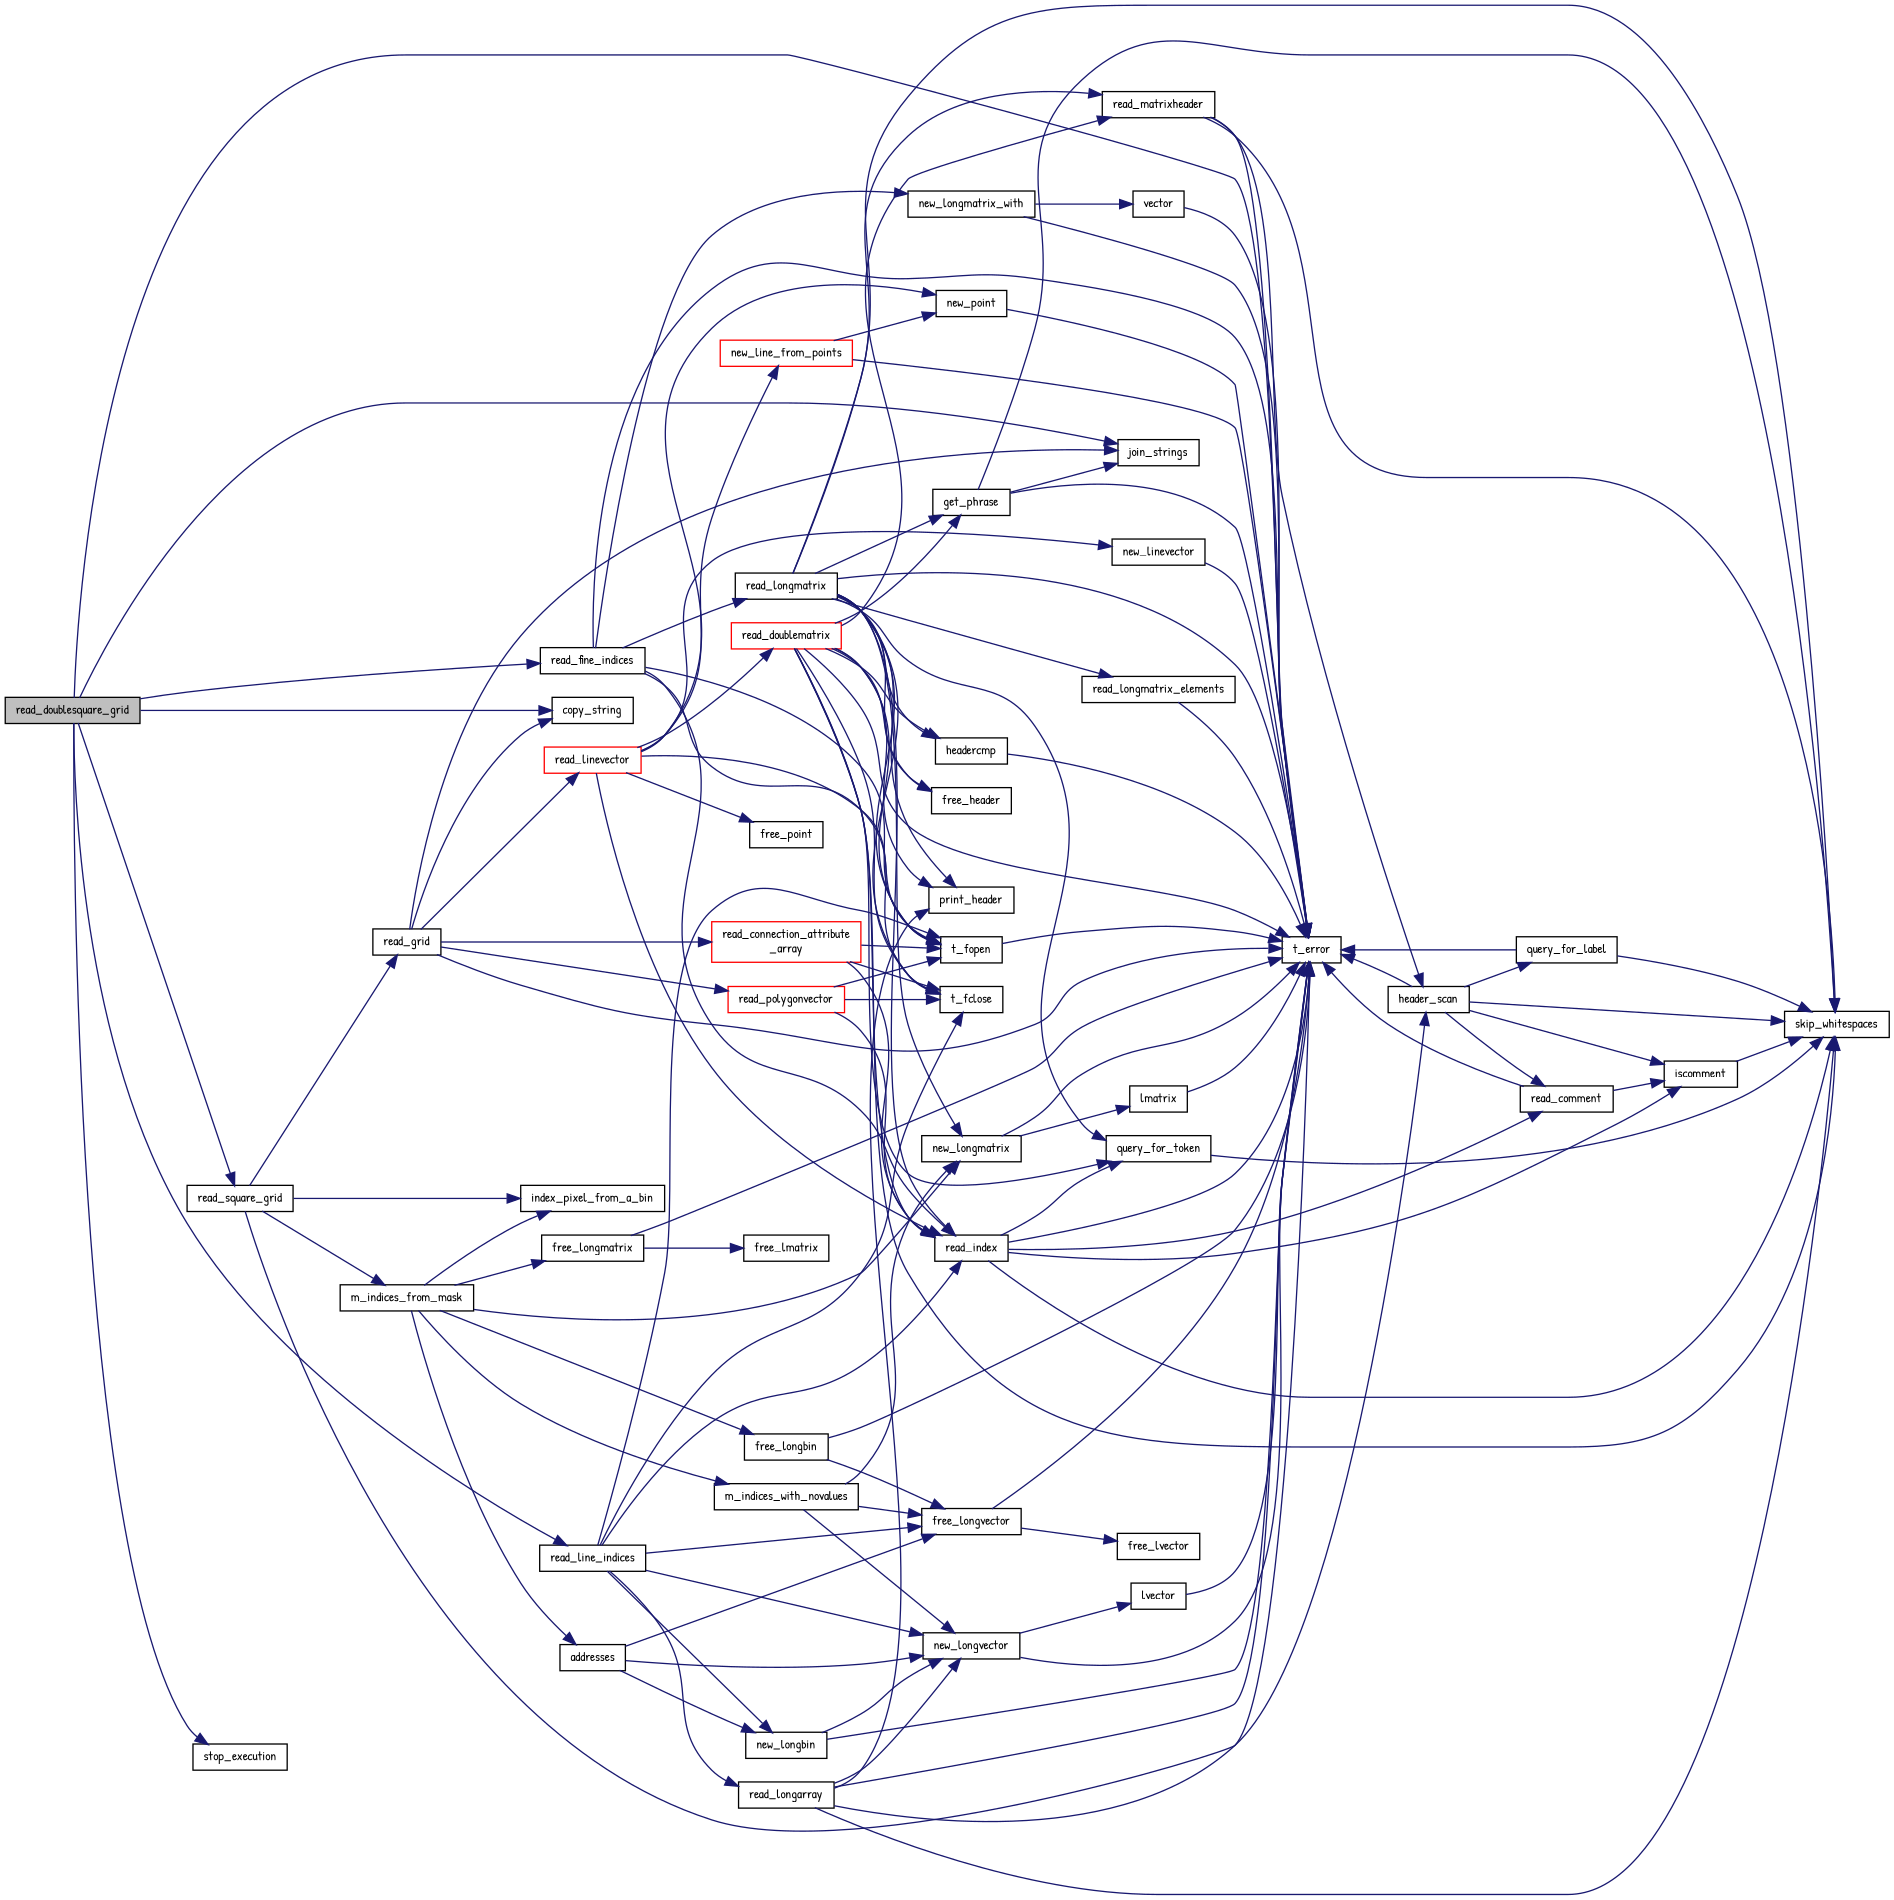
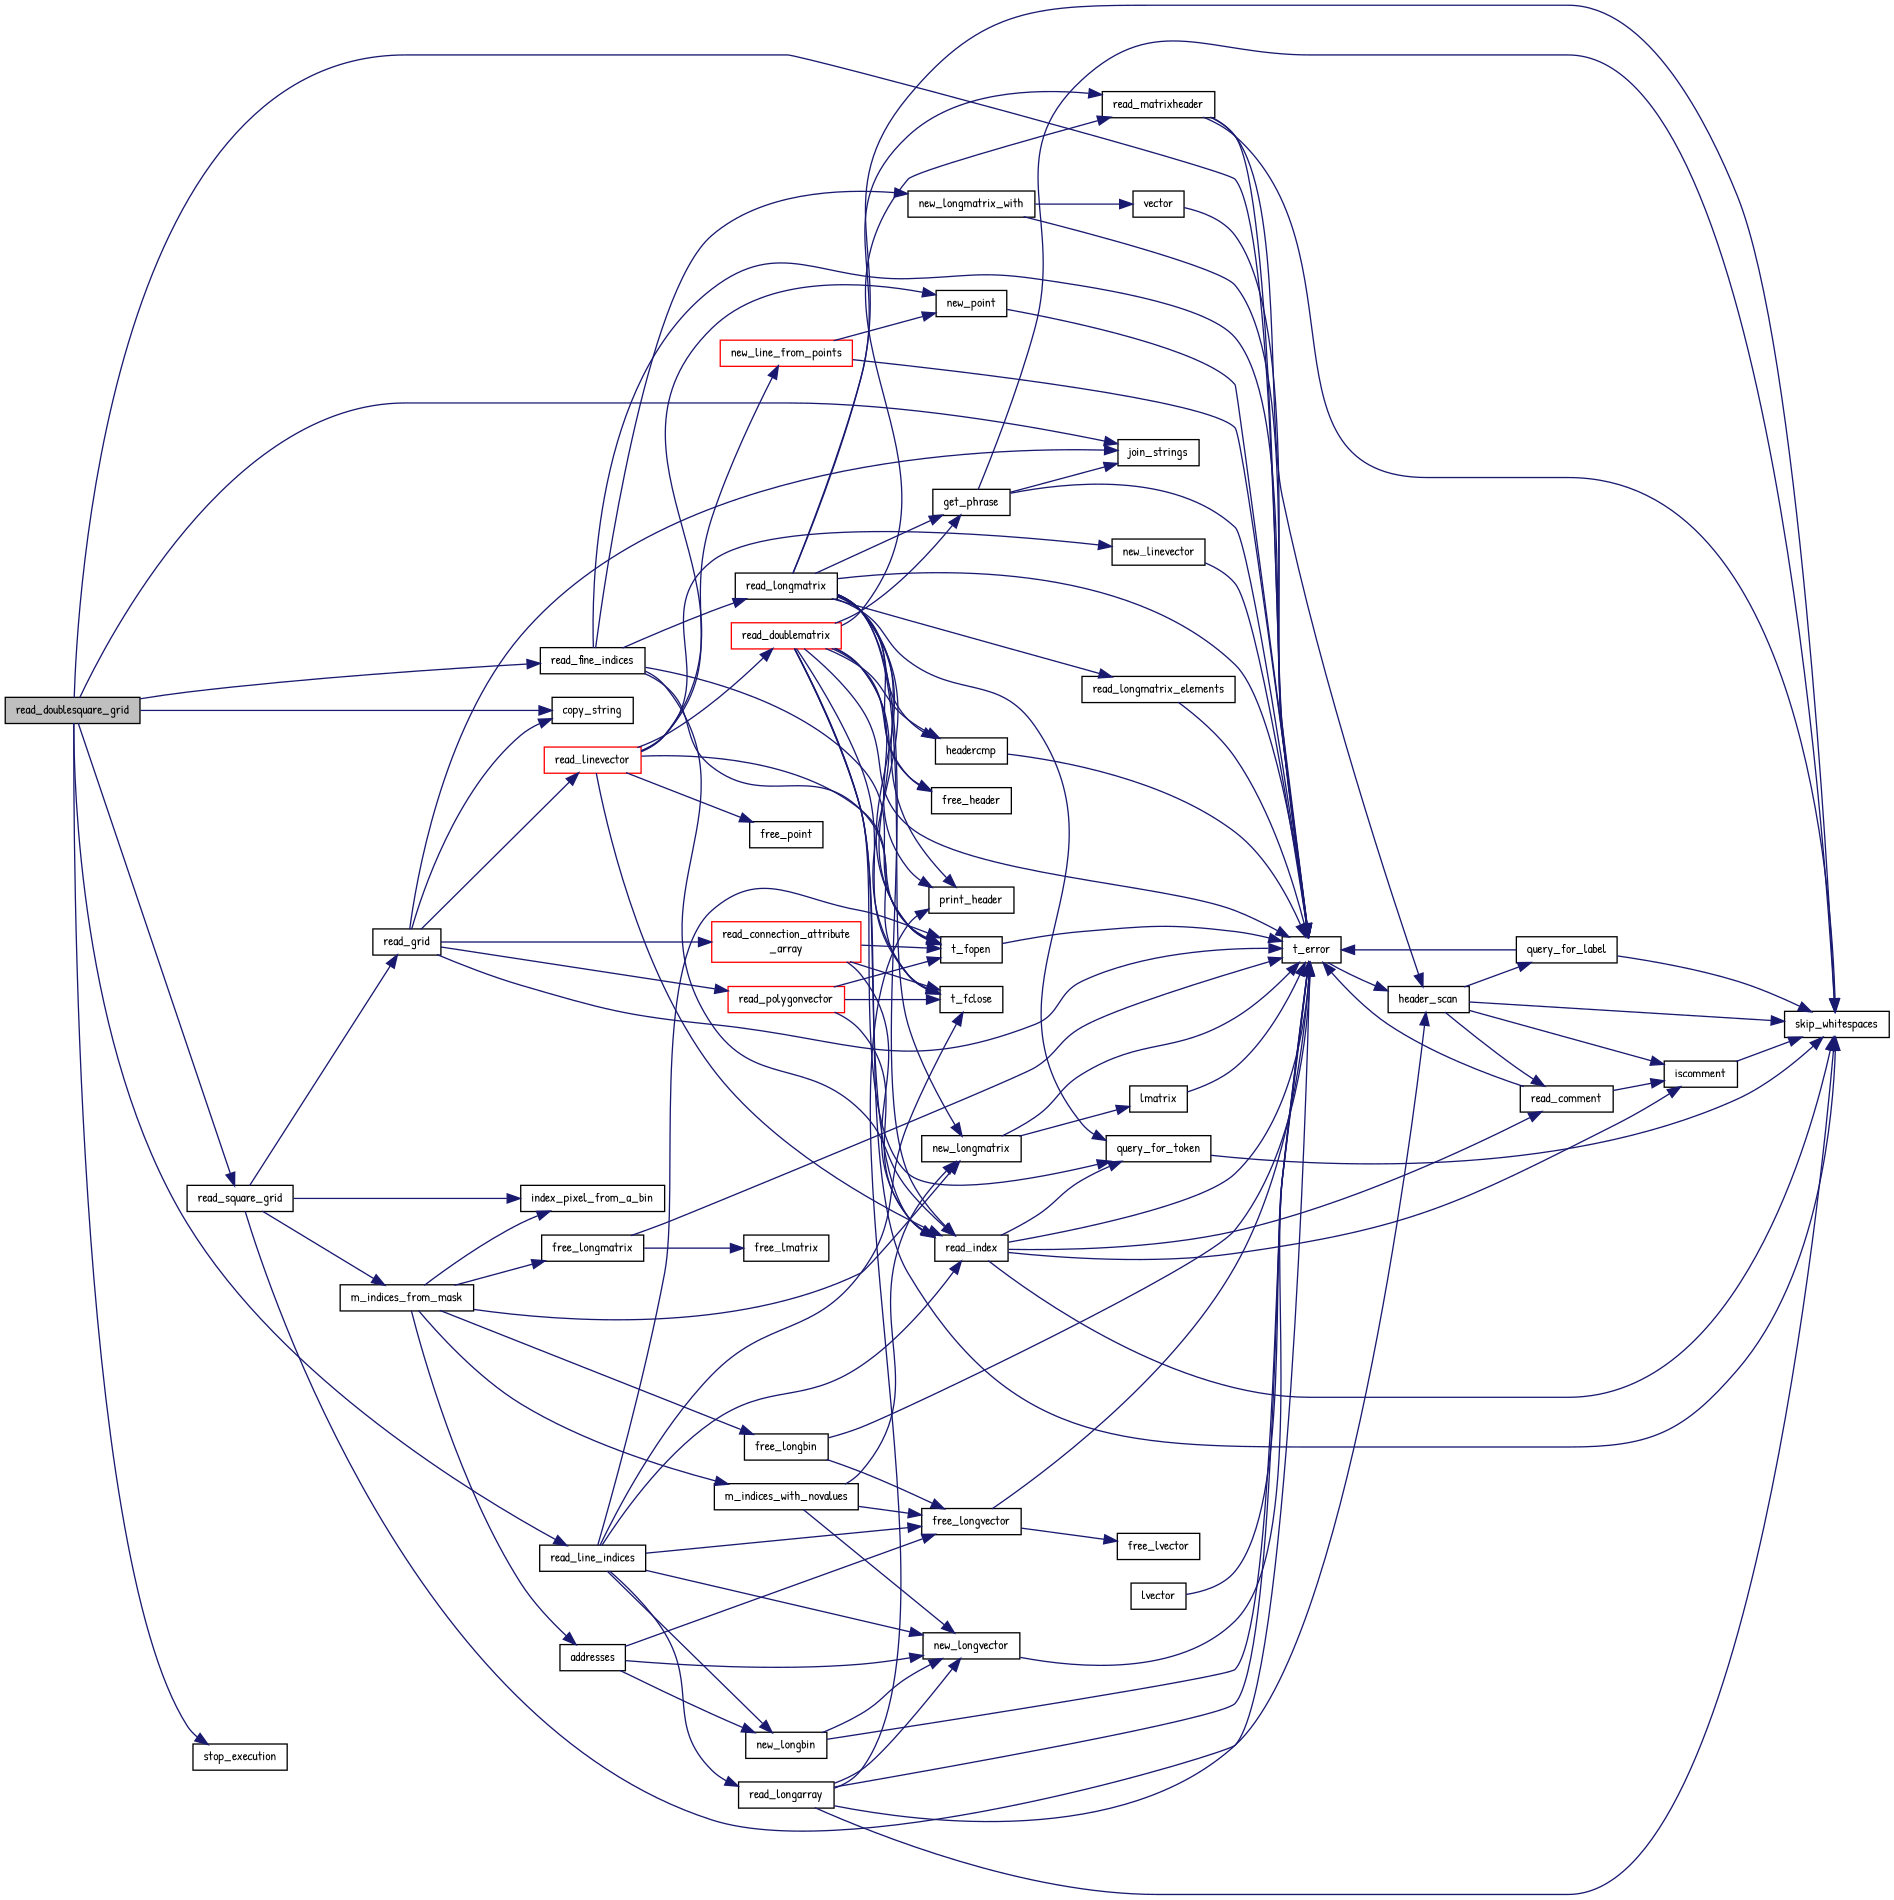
edge "header_scan" -> "t_error": reversed
edge "new_longvector" -> "lvector": removed
